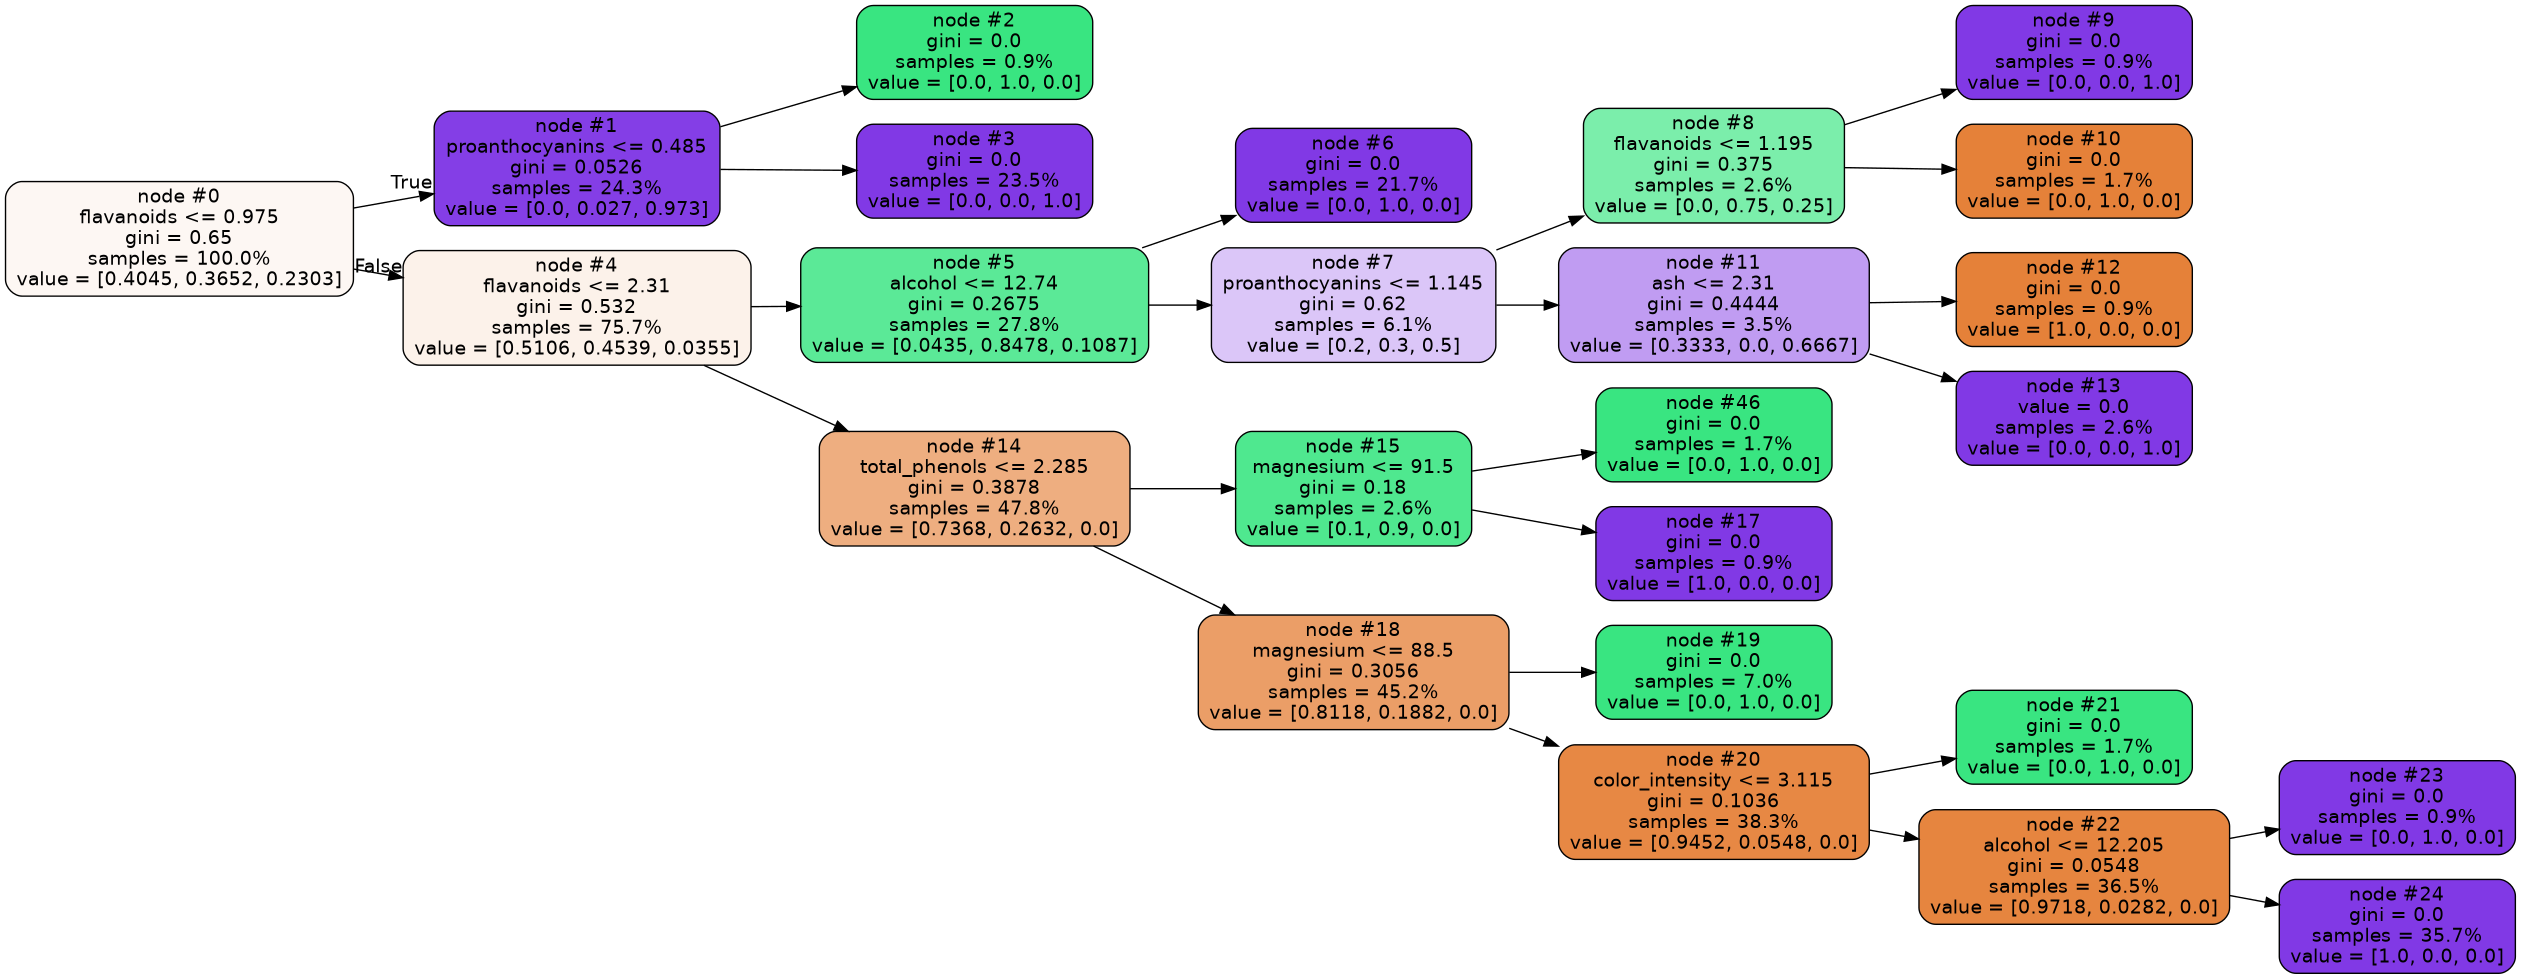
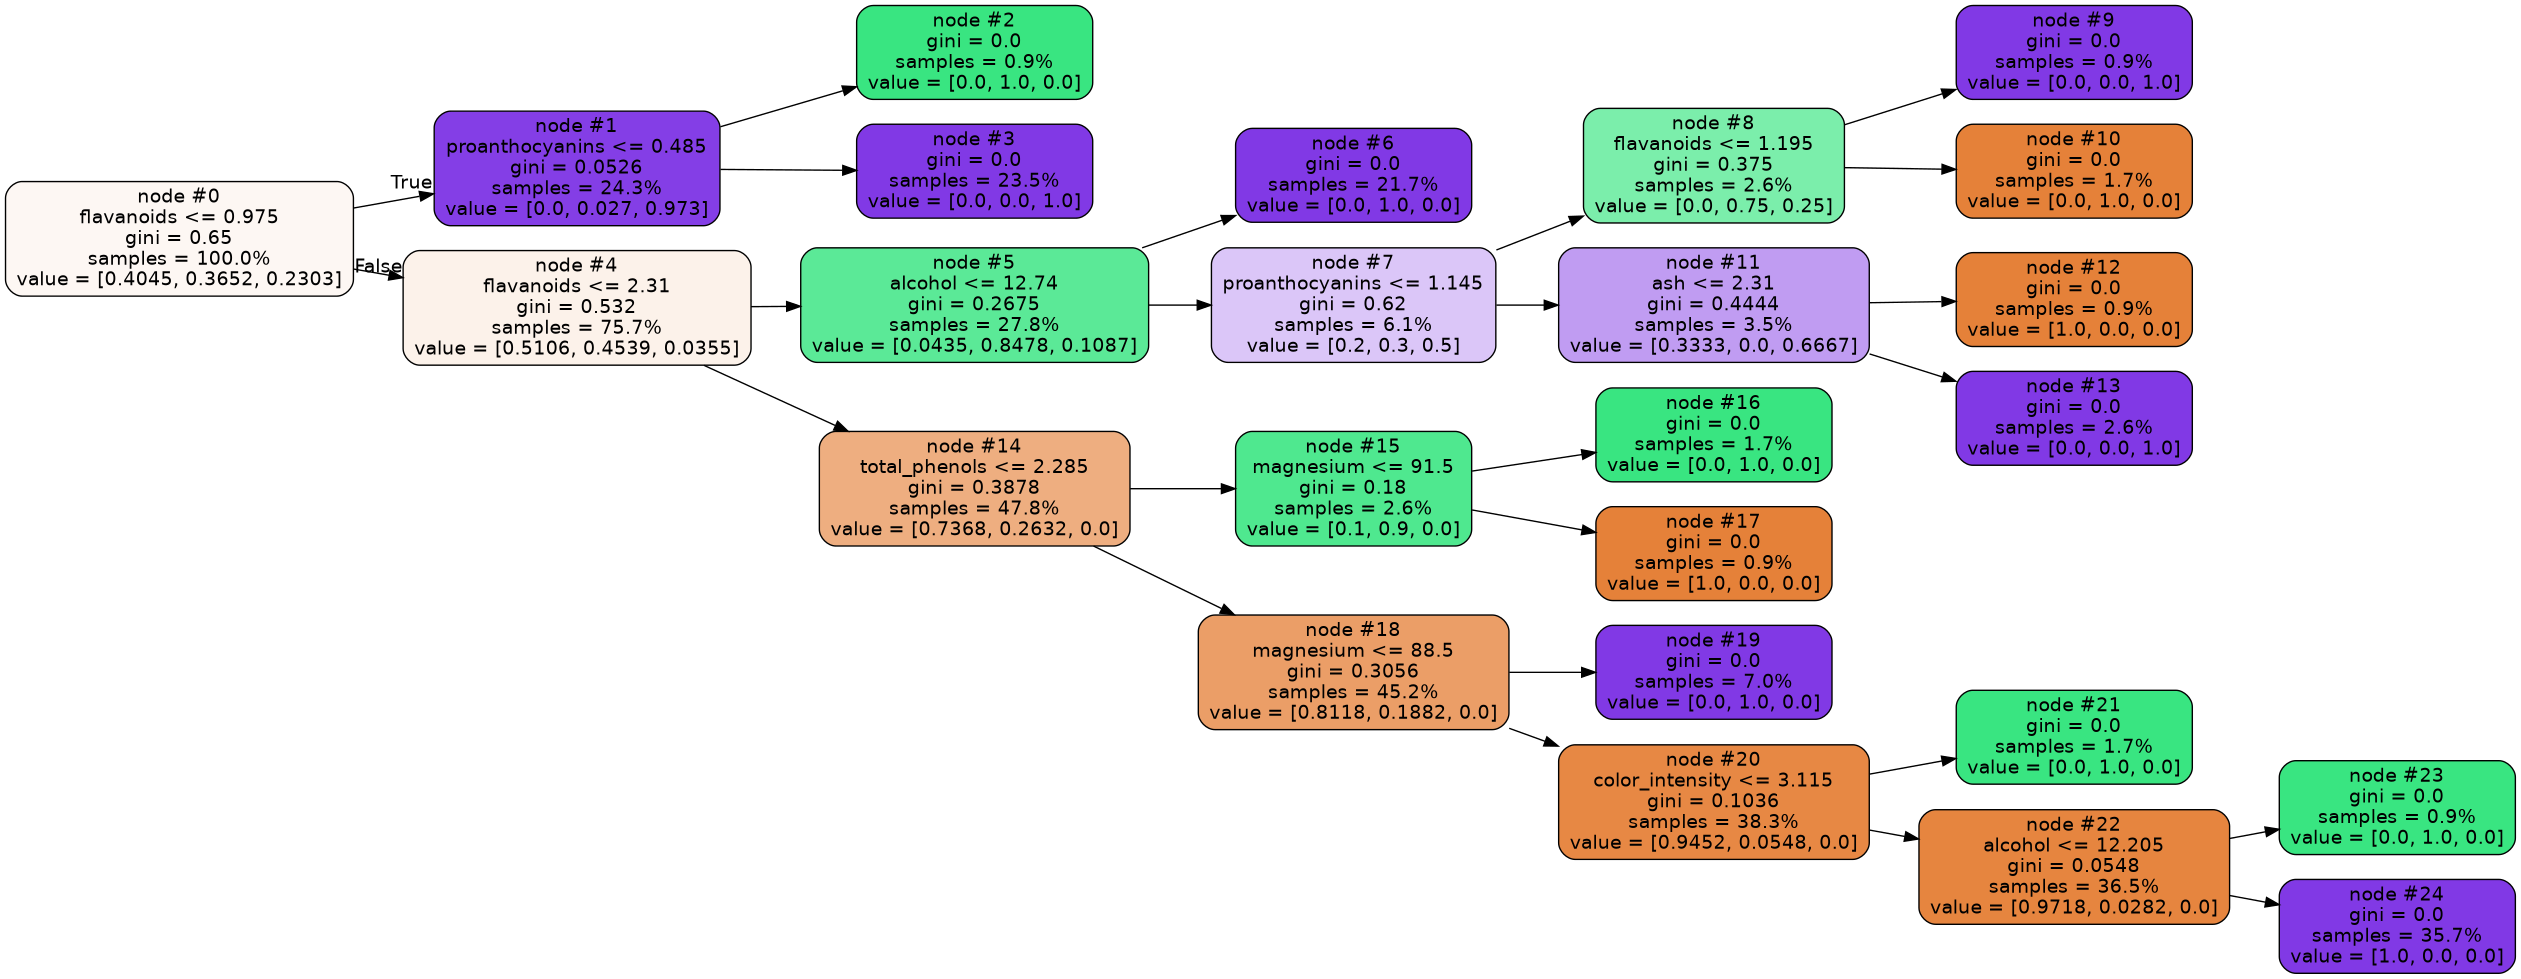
node "node #13 value = 0.0 samples = 2.6% value = [0.0, 0.0, 1.0]": label "node #13 value = 0.0 samples = 2.6% value = [0.0, 0.0, 1.0]" -> "node #13 gini = 0.0 samples = 2.6% value = [0.0, 0.0, 1.0]"
node "node #46 gini = 0.0 samples = 1.7% value = [0.0, 1.0, 0.0]": label "node #46 gini = 0.0 samples = 1.7% value = [0.0, 1.0, 0.0]" -> "node #16 gini = 0.0 samples = 1.7% value = [0.0, 1.0, 0.0]"
node "node #17 gini = 0.0 samples = 0.9% value = [1.0, 0.0, 0.0]": fillcolor #8139e5 -> #e58139
node "node #19 gini = 0.0 samples = 7.0% value = [0.0, 1.0, 0.0]": fillcolor #39e581 -> #8139e5
node "node #23 gini = 0.0 samples = 0.9% value = [0.0, 1.0, 0.0]": fillcolor #8139e5 -> #39e581
